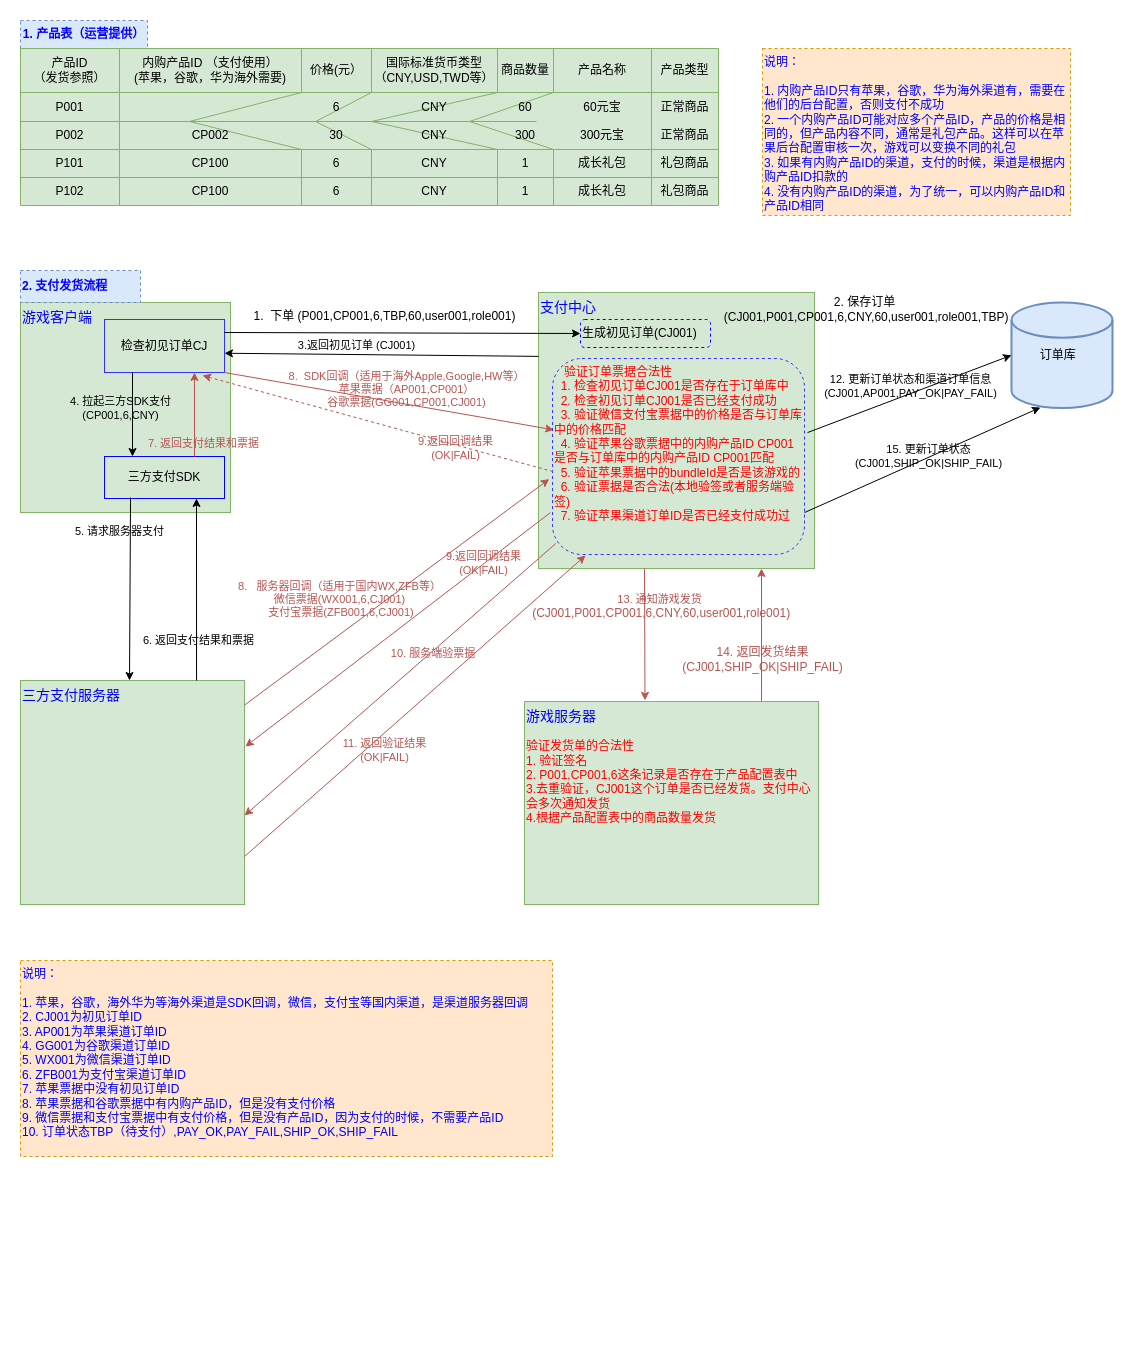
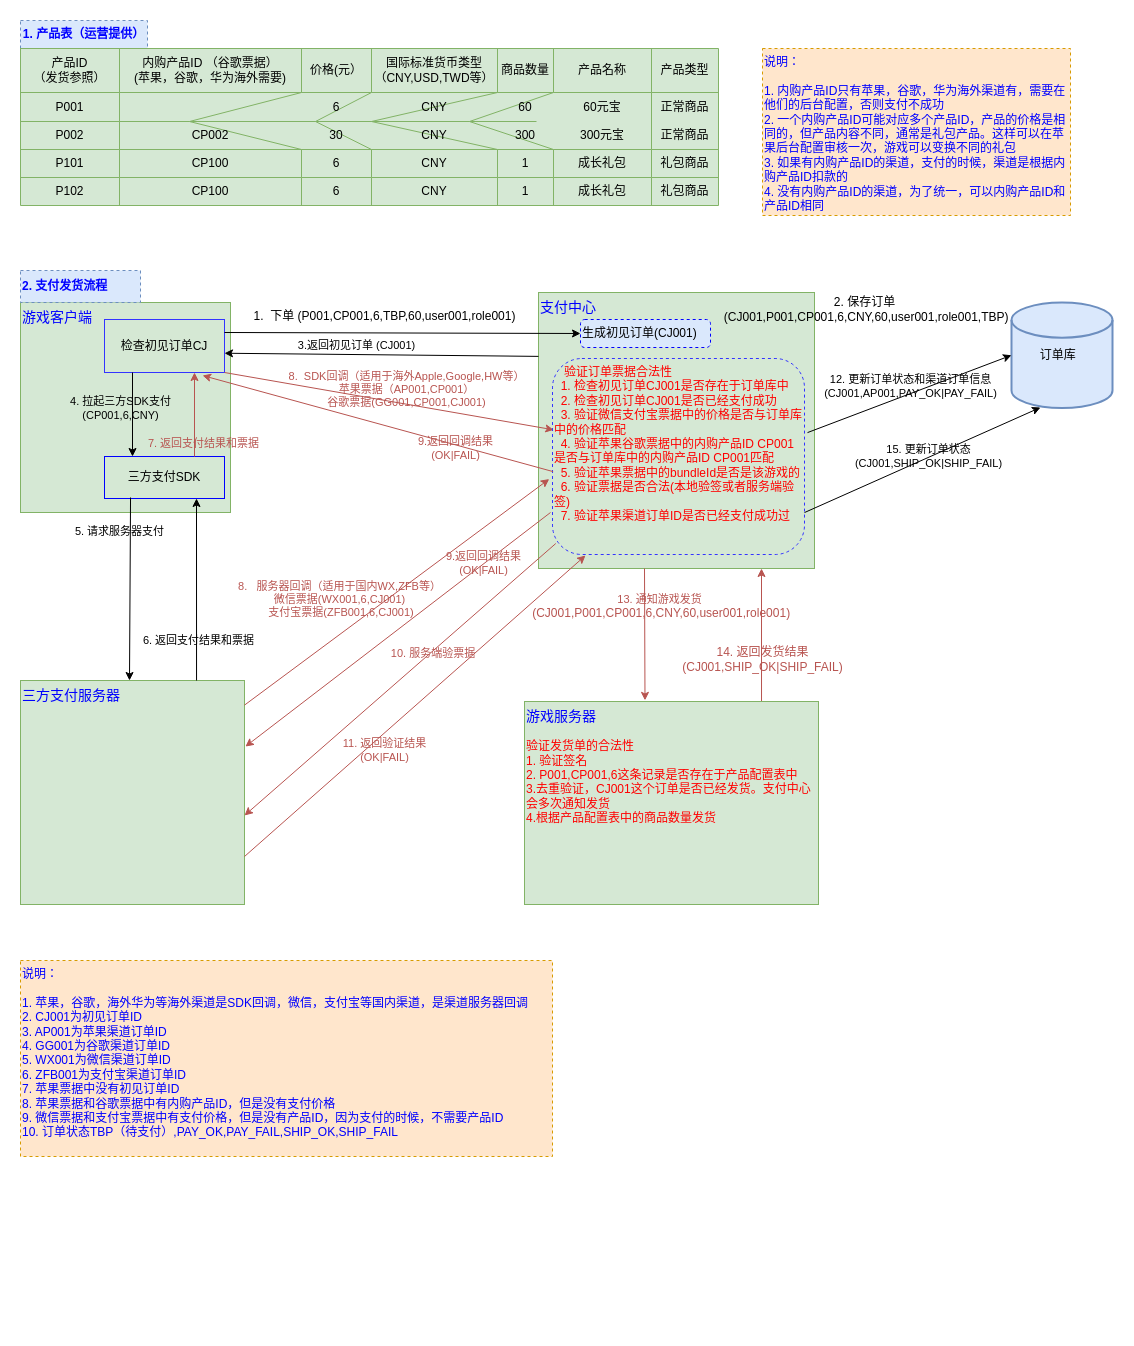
node "内购产品ID （支付使用） (苹果，谷歌，华为海外需要)": label "内购产品ID （支付使用） (苹果，谷歌，华为海外需要)" -> "内购产品ID （谷歌票据） (苹果，谷歌，华为海外需要)"
node "生成初见订单(CJ001)": fillcolor #d5e8d4 -> #dae8fc
edge "支付中心" -> "检查初见订单CJ": style dashed -> solid
